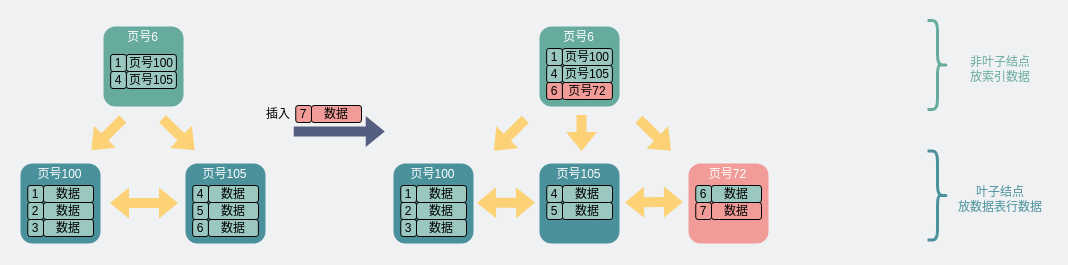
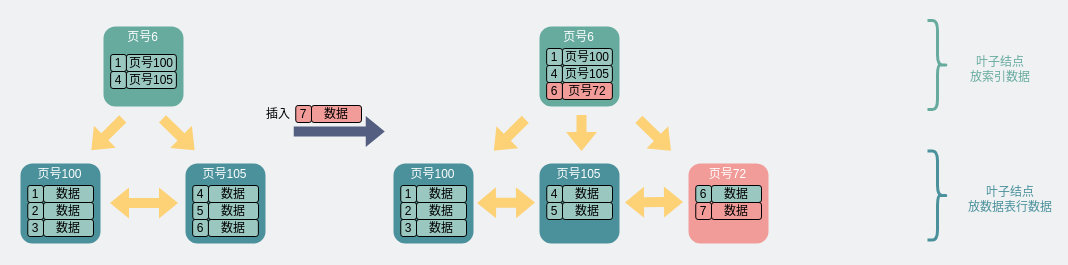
node "非叶子结点放索引数据": label "非叶子结点放索引数据" -> "叶子结点放索引数据"
node "叶子结点 放数据表行数据": moved (1000, 200) -> (1010, 200)
